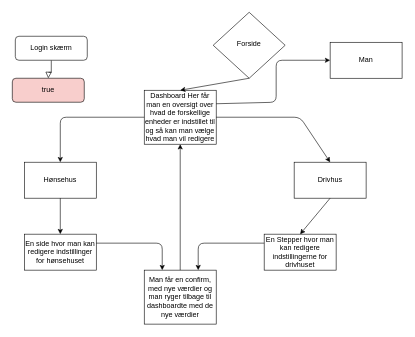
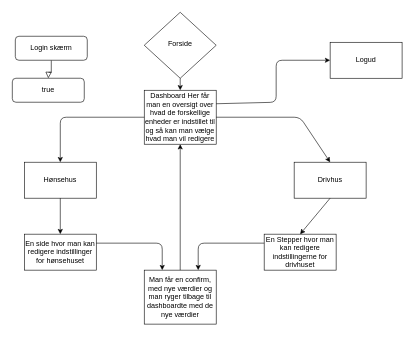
node "Forside": moved (249, 45) -> (180, 45)
node "Man": label "Man" -> "Logud"
node "true": fillcolor #f8cecc -> #ffffff
